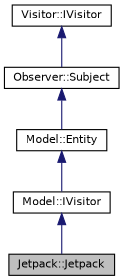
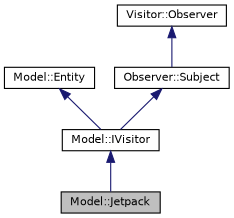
node "Visitor::IVisitor": label "Visitor::IVisitor" -> "Visitor::Observer"
edge "Model::Entity" -> "Observer::Subject": now "Model::IVisitor" -> "Observer::Subject"
node "Jetpack::Jetpack": label "Jetpack::Jetpack" -> "Model::Jetpack"
